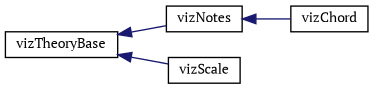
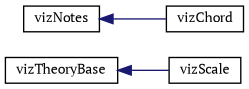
edge "vizNotes" -> "vizTheoryBase": removed
